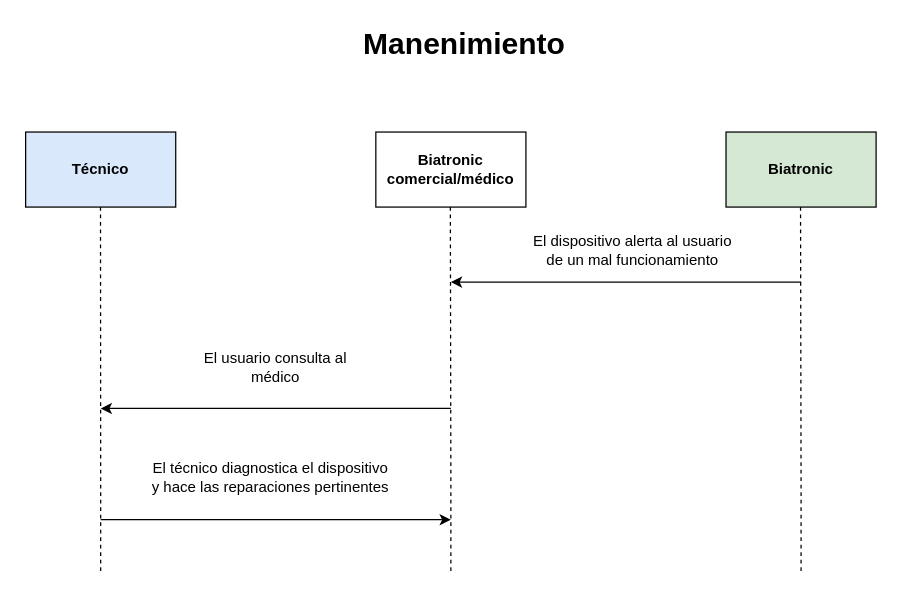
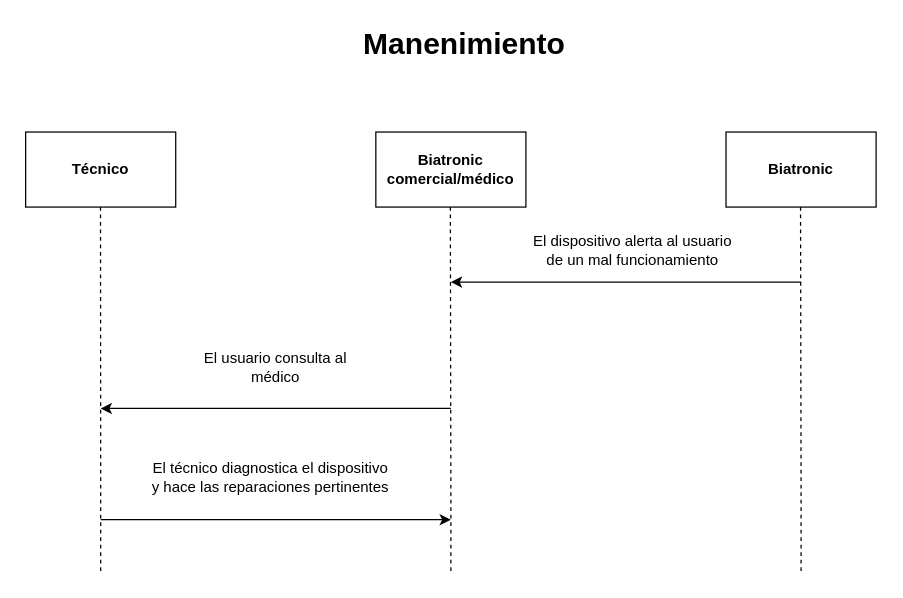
node "Técnico": fillcolor #dae8fc -> #ffffff
node "Biatronic": fillcolor #d5e8d4 -> #ffffff
